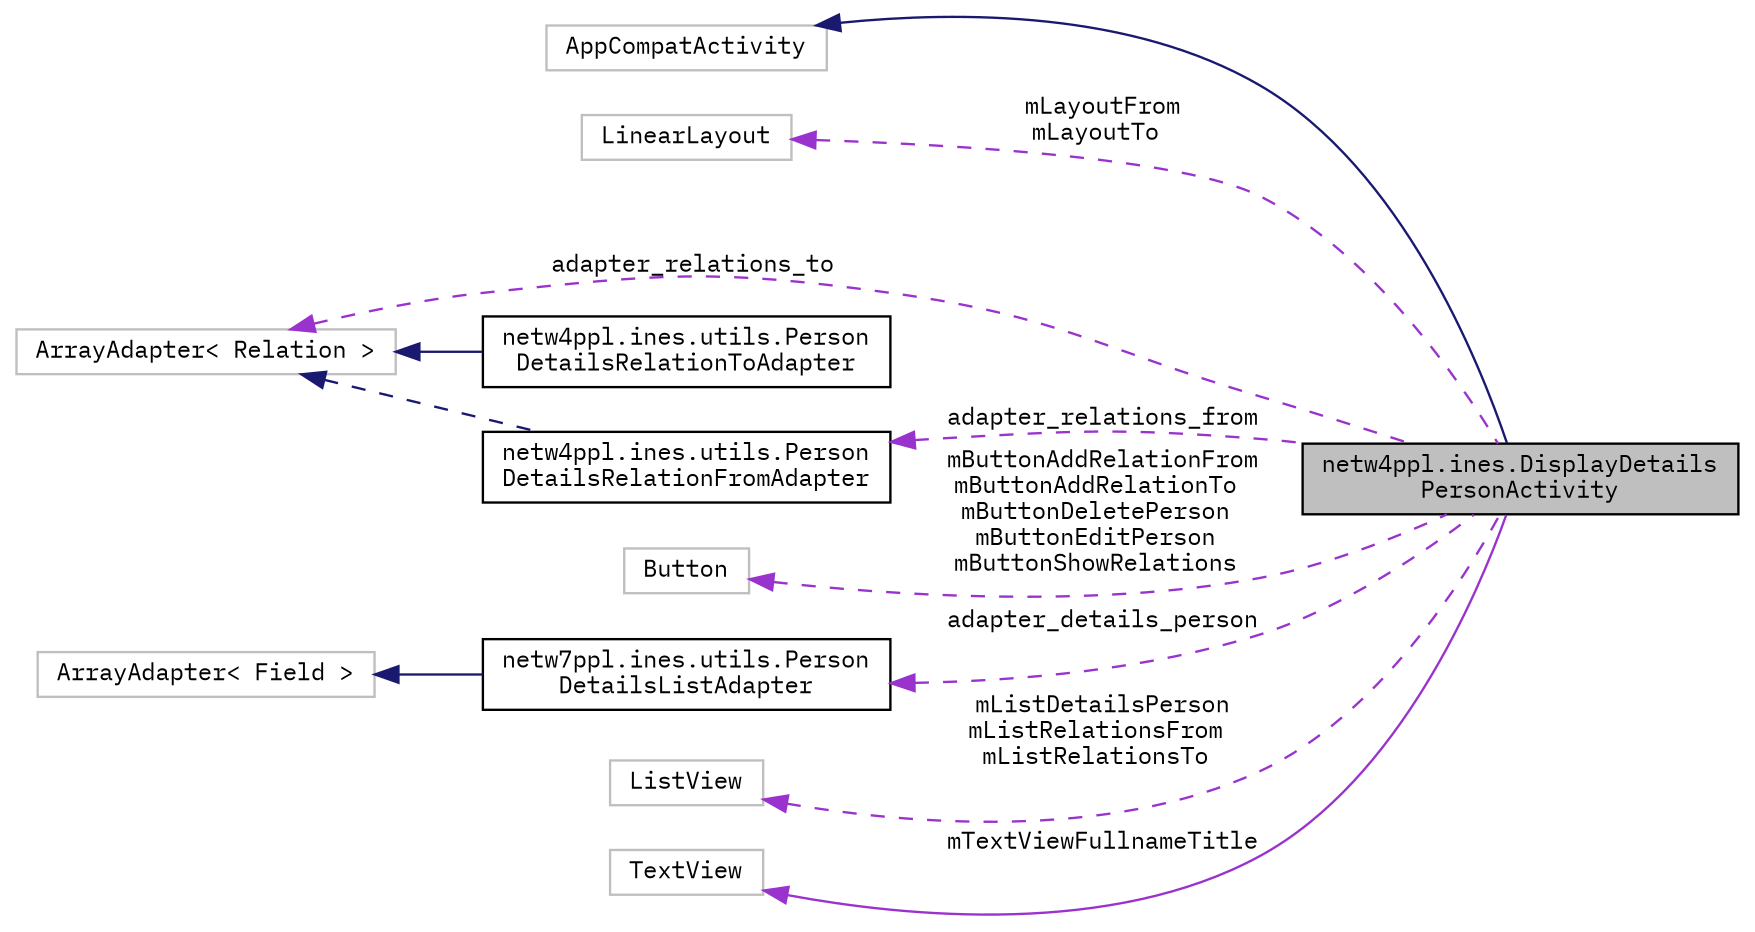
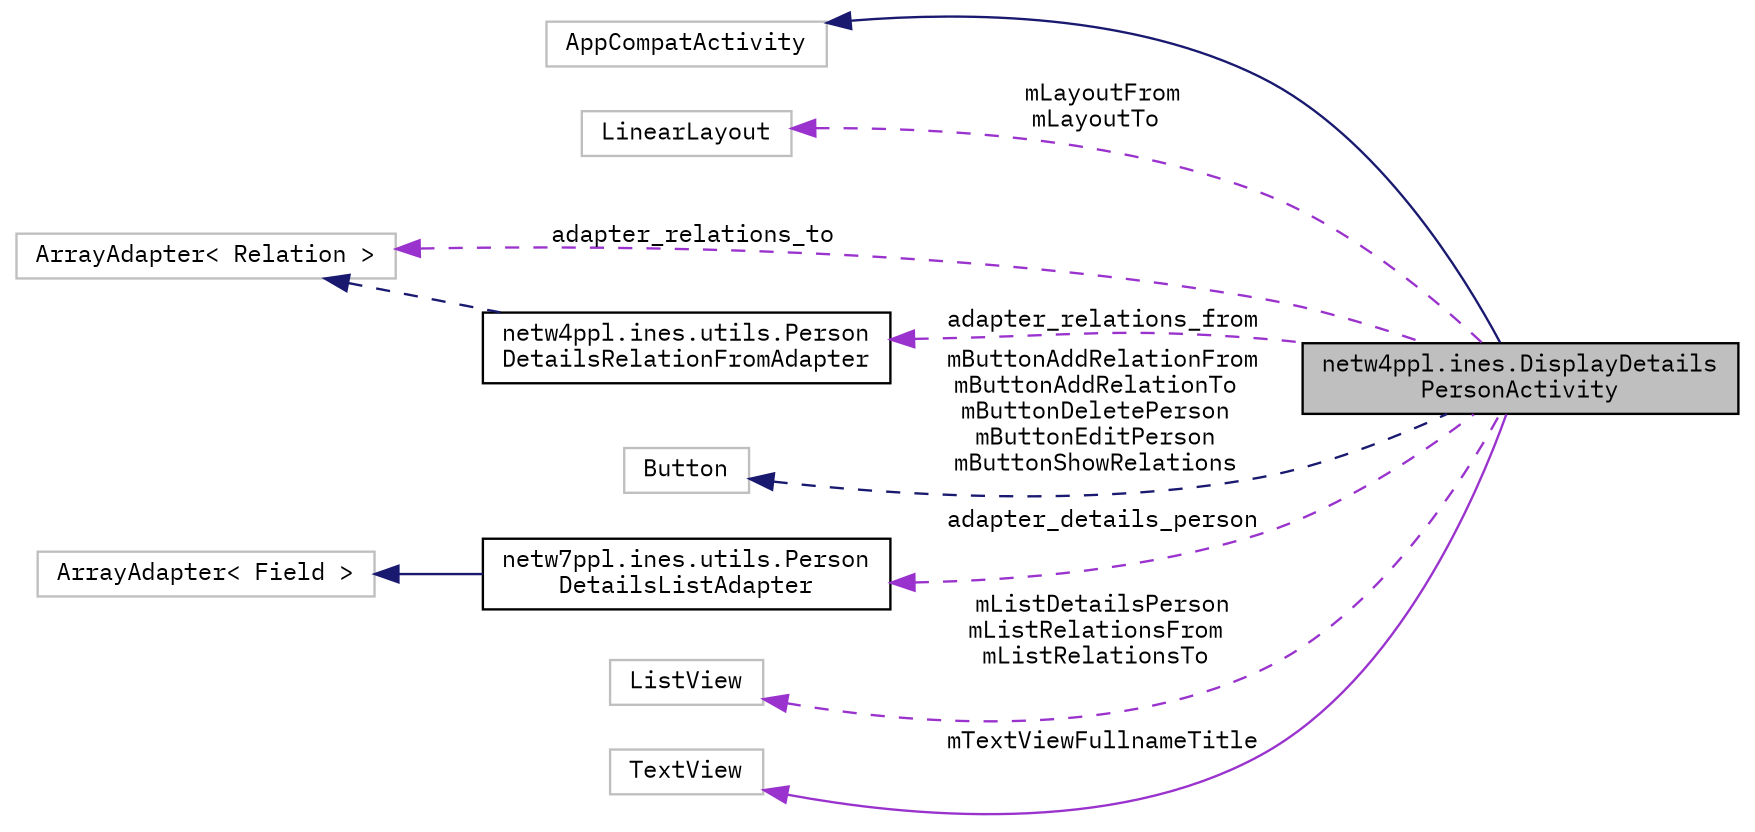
node "netw4ppl.ines.utils.Person DetailsRelationToAdapter": removed
edge "netw4ppl.ines.DisplayDetails PersonActivity" -> "Button": color darkorchid3 -> midnightblue
